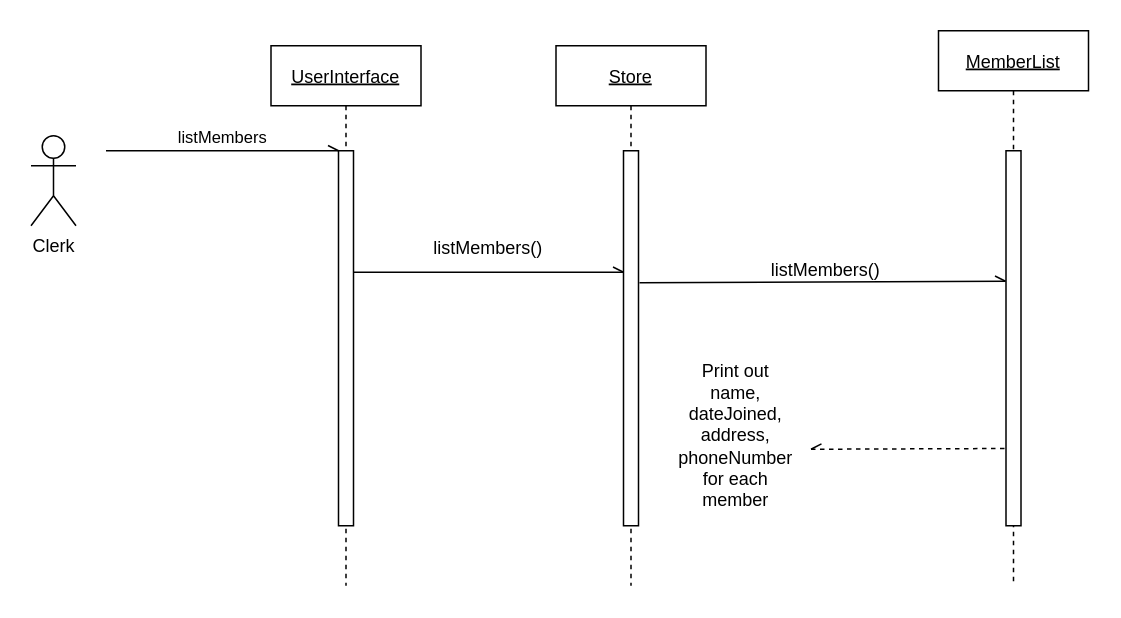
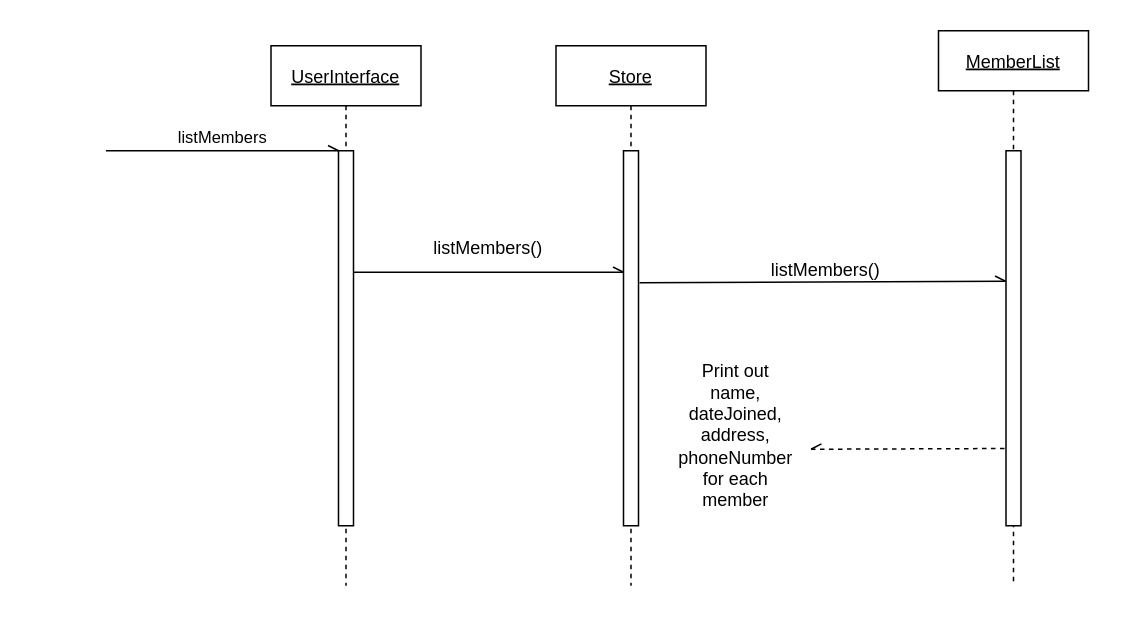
node "Clerk": removed
